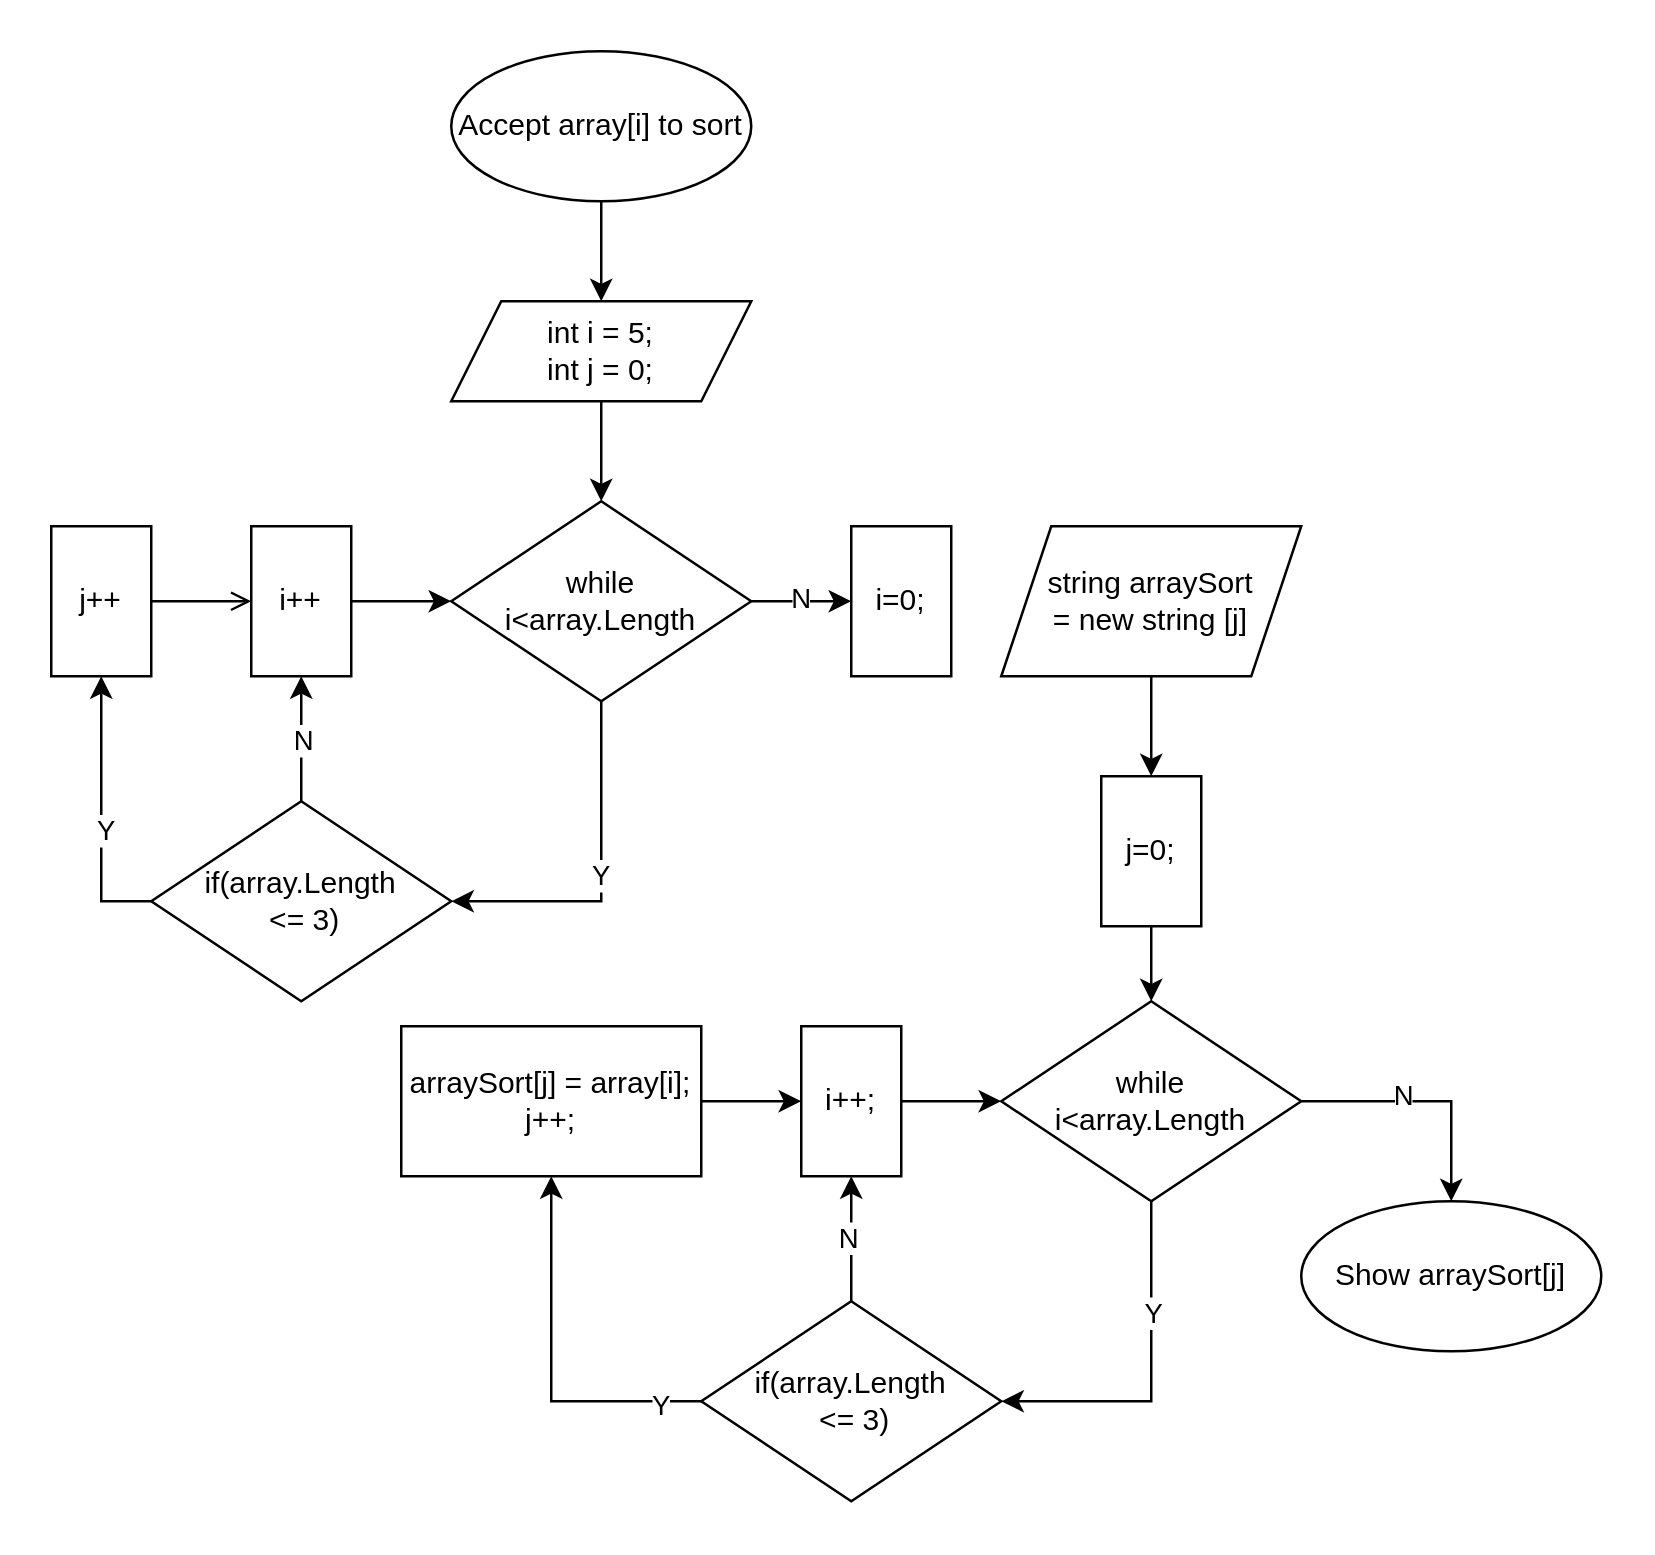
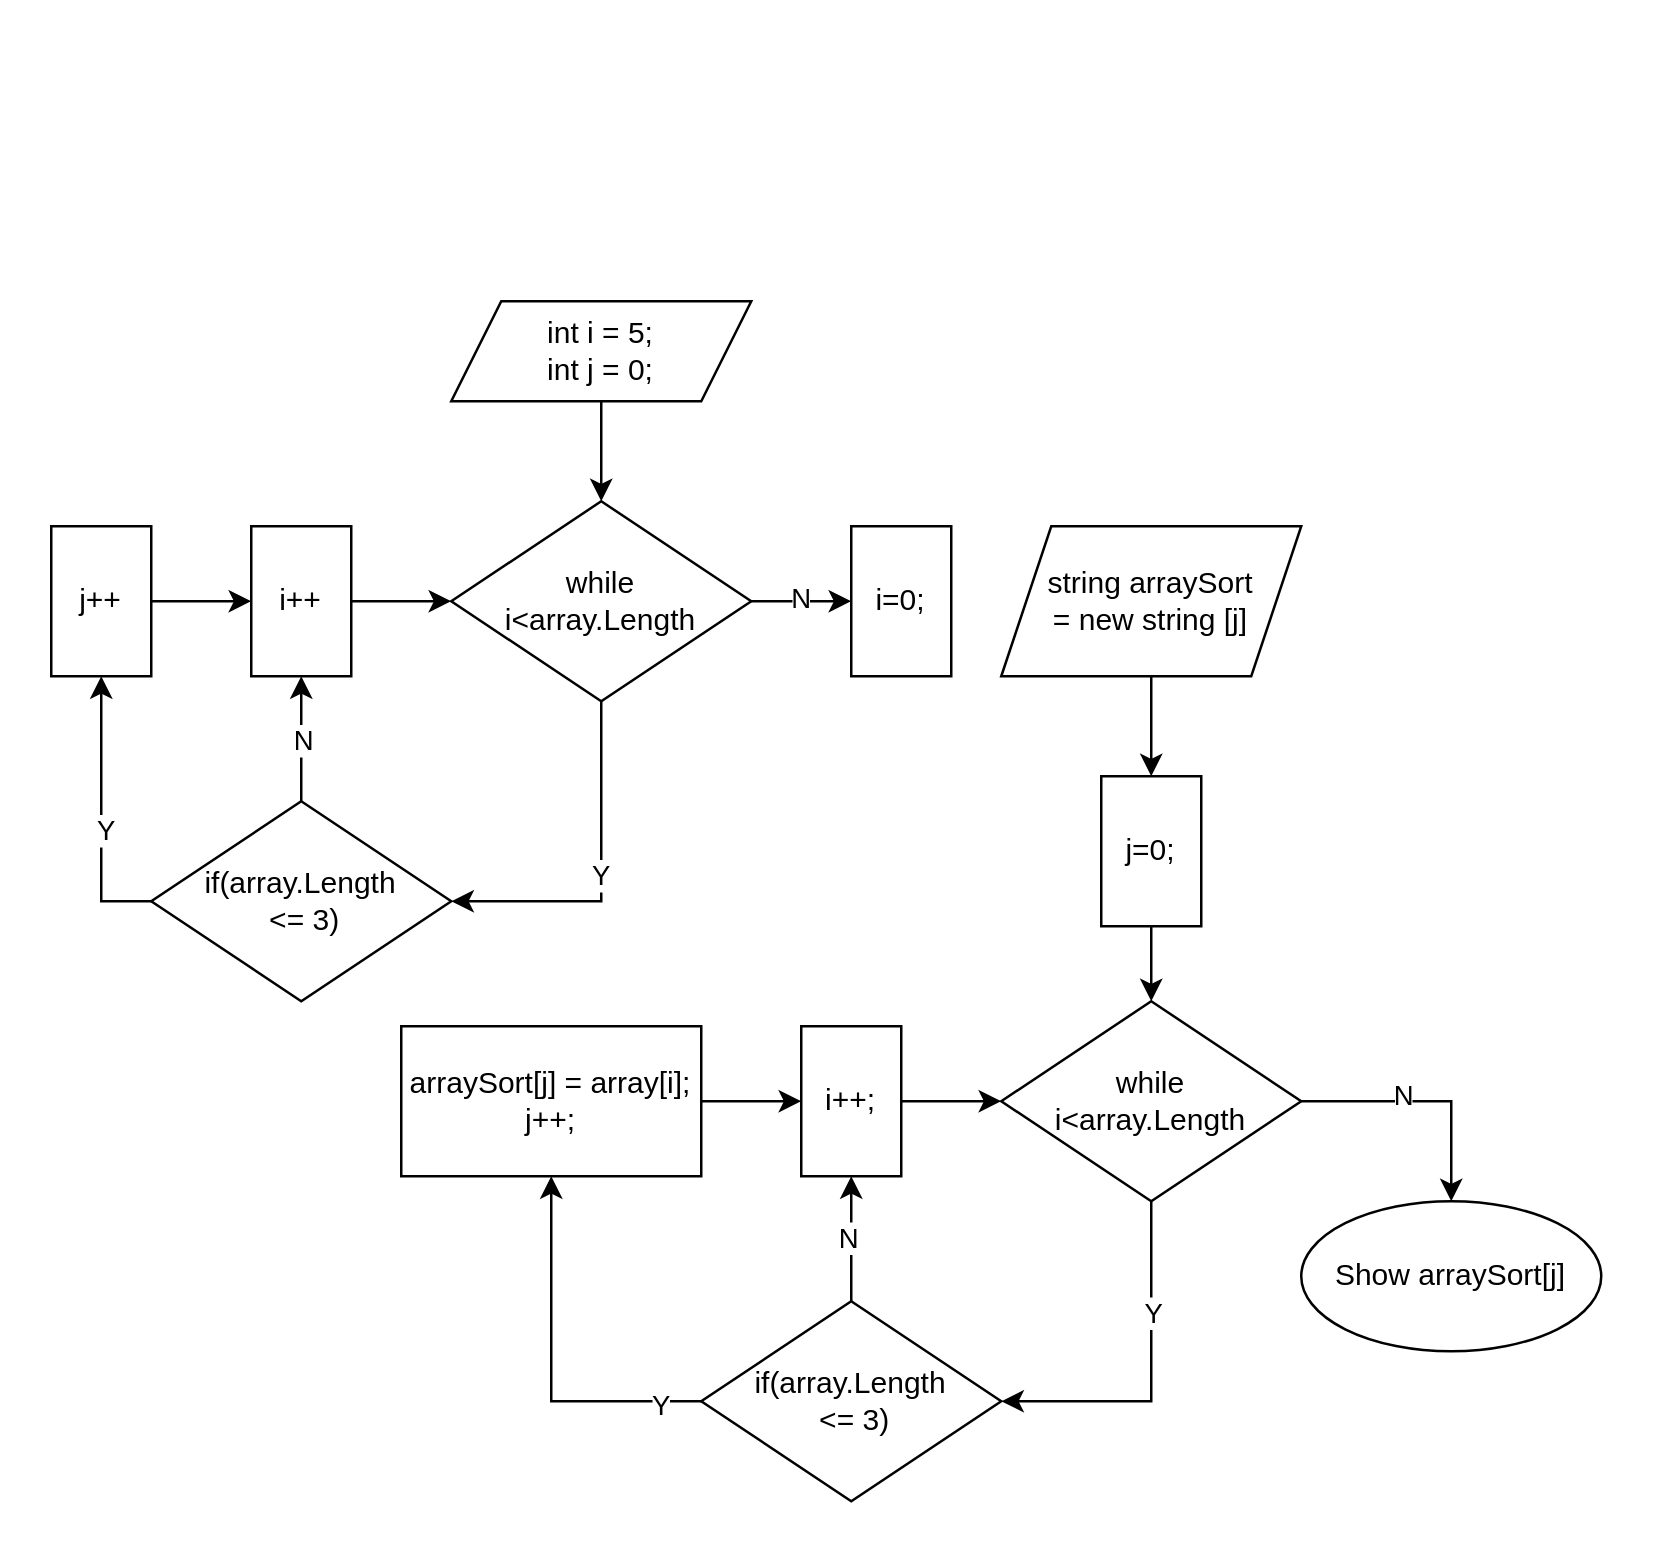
node "Accept array[i] to sort": removed
edge "Accept array[i] to sort" -> "int i = 5; int j = 0;": removed
edge "j++" -> "i++": arrowhead open -> classic
